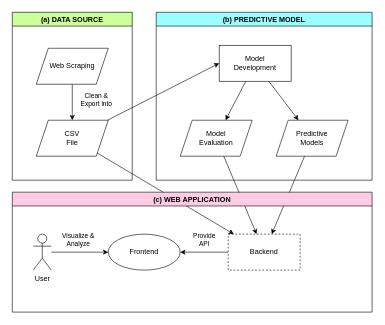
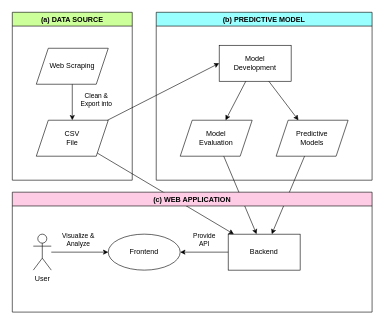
node "Backend": style dashed -> solid
